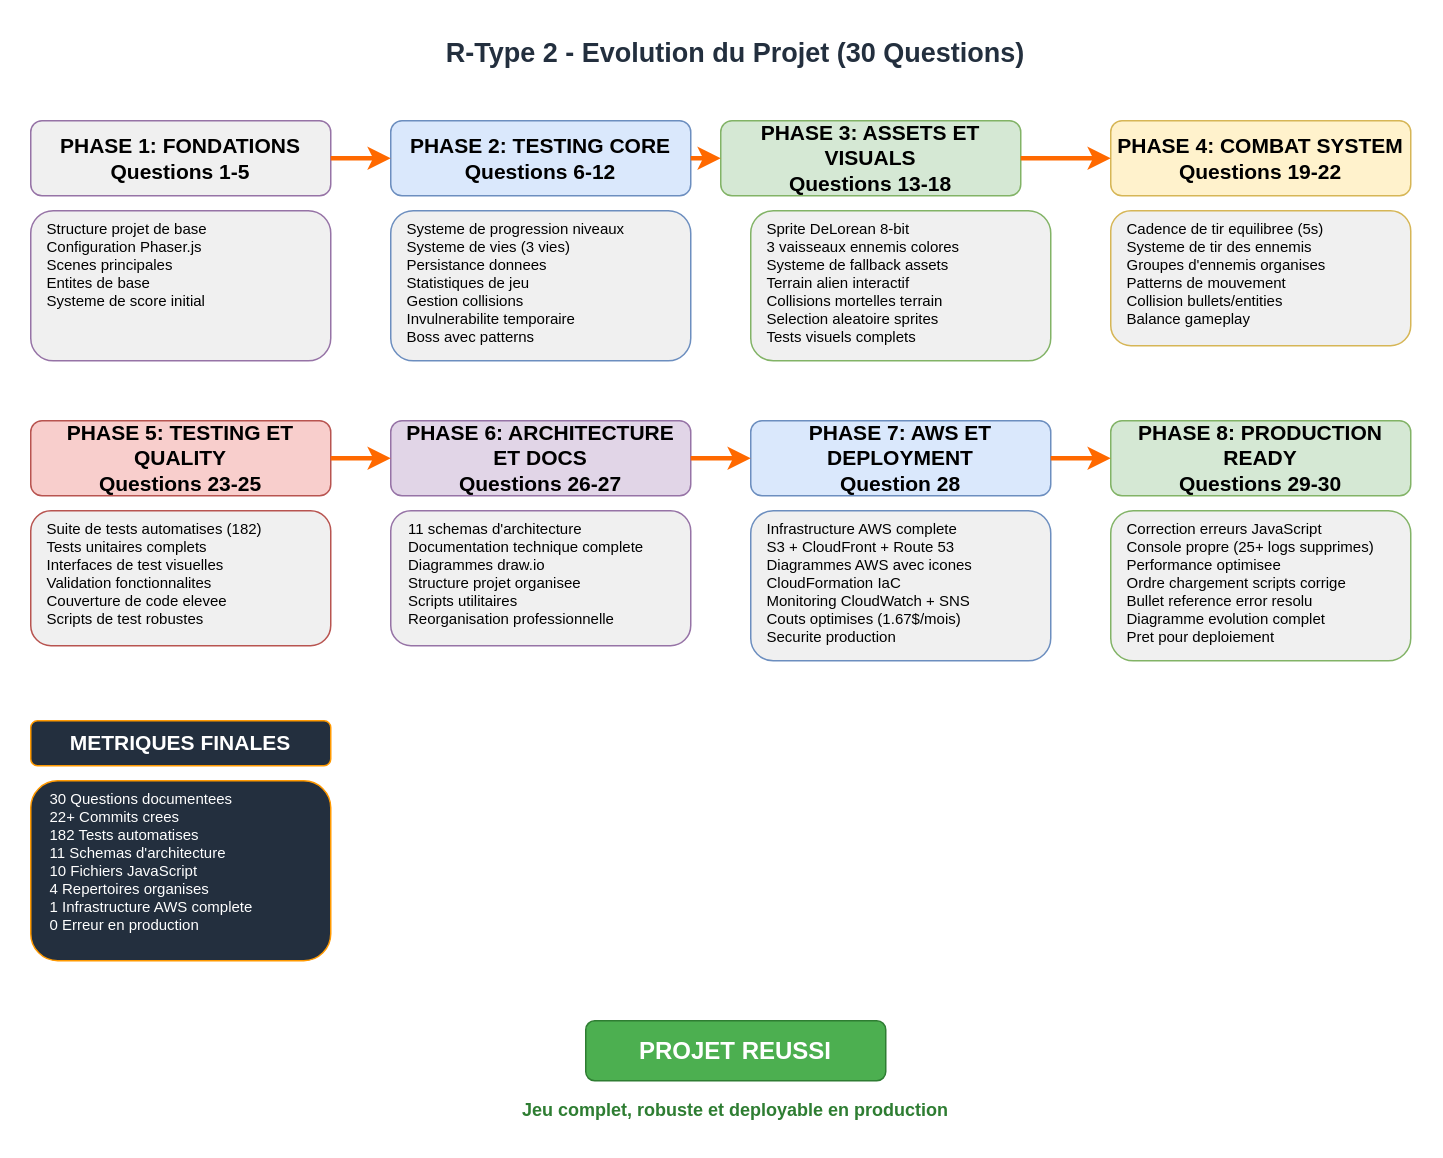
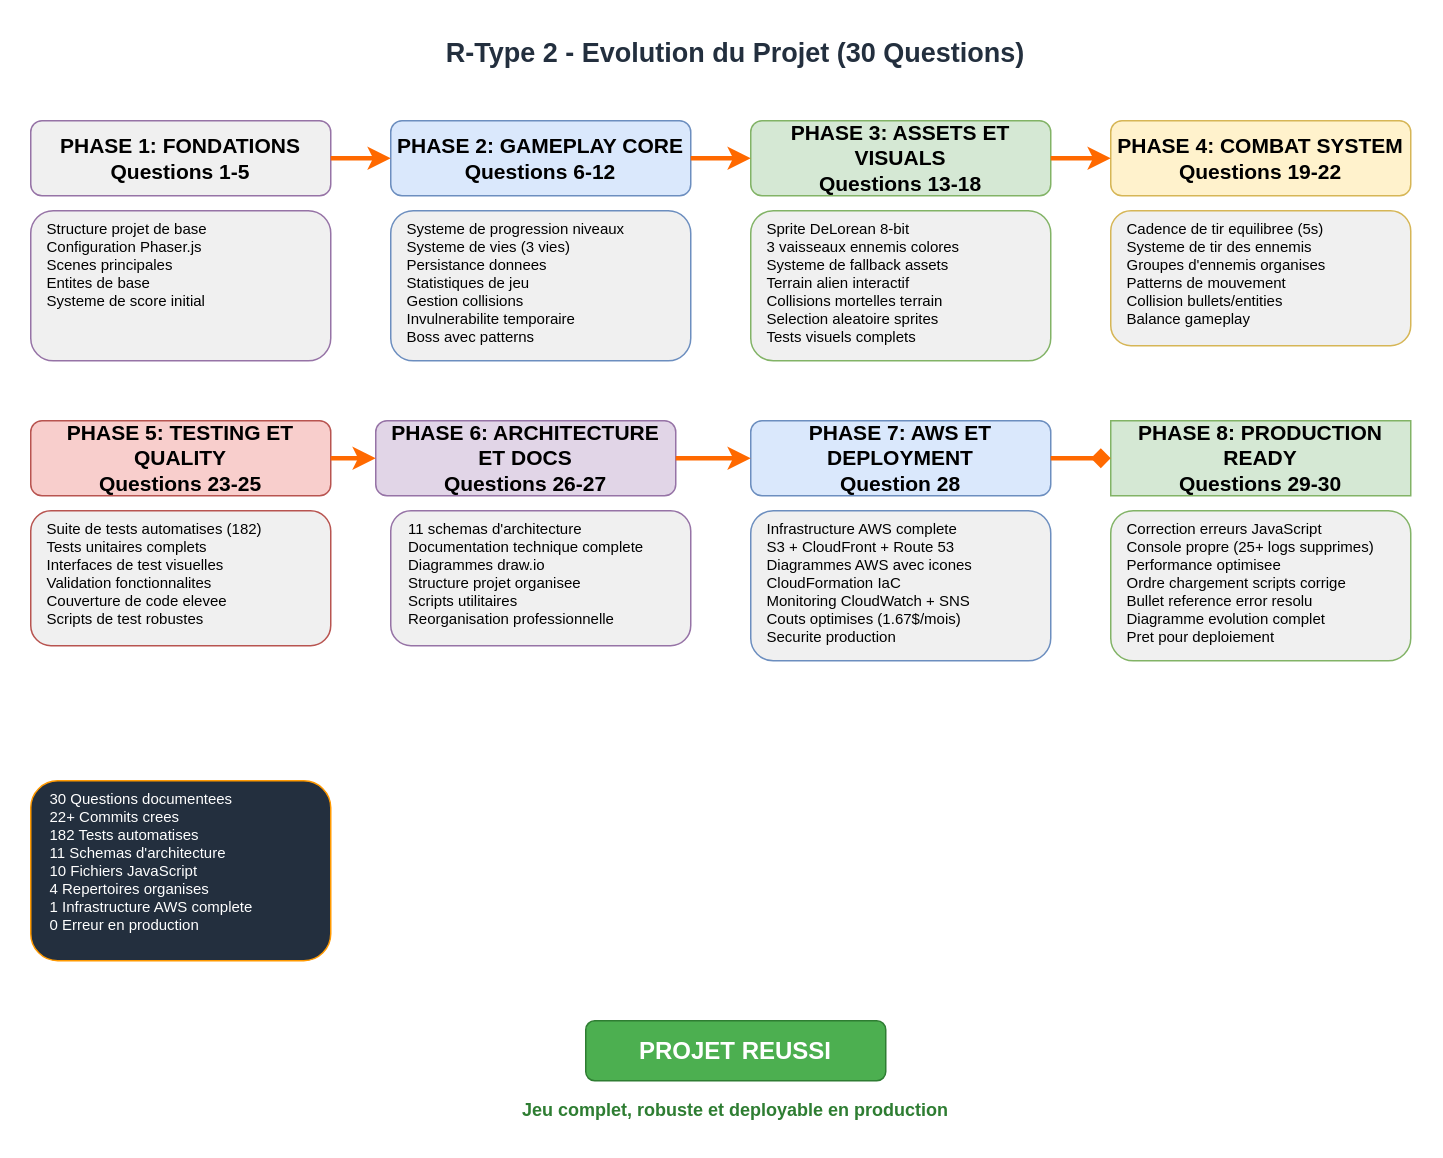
node "PHASE 2: TESTING CORE Questions 6-12": label "PHASE 2: TESTING CORE Questions 6-12" -> "PHASE 2: GAMEPLAY CORE Questions 6-12"
node "PHASE 3: ASSETS ET VISUALS Questions 13-18": moved (871, 158) -> (901, 158)
node "PHASE 6: ARCHITECTURE ET DOCS Questions 26-27": moved (541, 458) -> (526, 458)
edge "PHASE 7: AWS ET DEPLOYMENT Question 28" -> "PHASE 8: PRODUCTION READY Questions 29-30": arrowhead classic -> diamond
node "PHASE 8: PRODUCTION READY Questions 29-30": shape rounded rectangle -> rectangle
node "METRIQUES FINALES": removed
